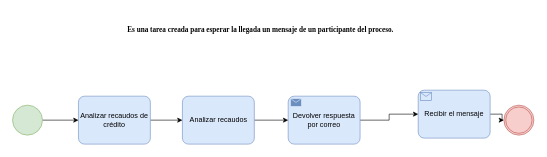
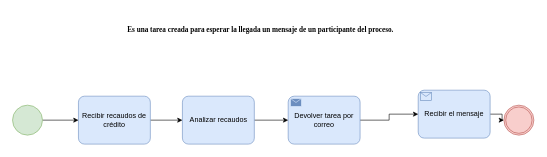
node "Analizar recaudos de crédito": label "Analizar recaudos de crédito" -> "Recibir recaudos de crédito"
node "Devolver respuesta por correo": label "Devolver respuesta por correo" -> "Devolver tarea por correo"
